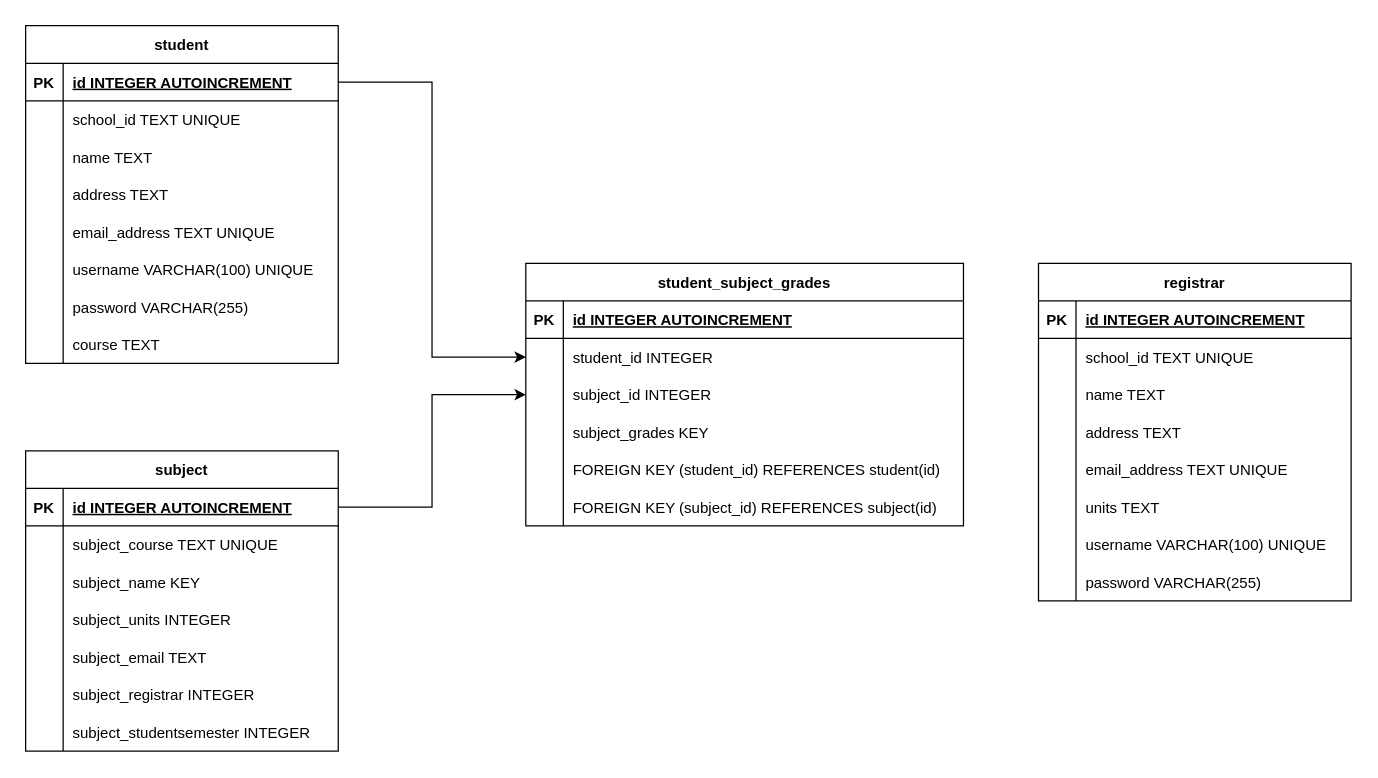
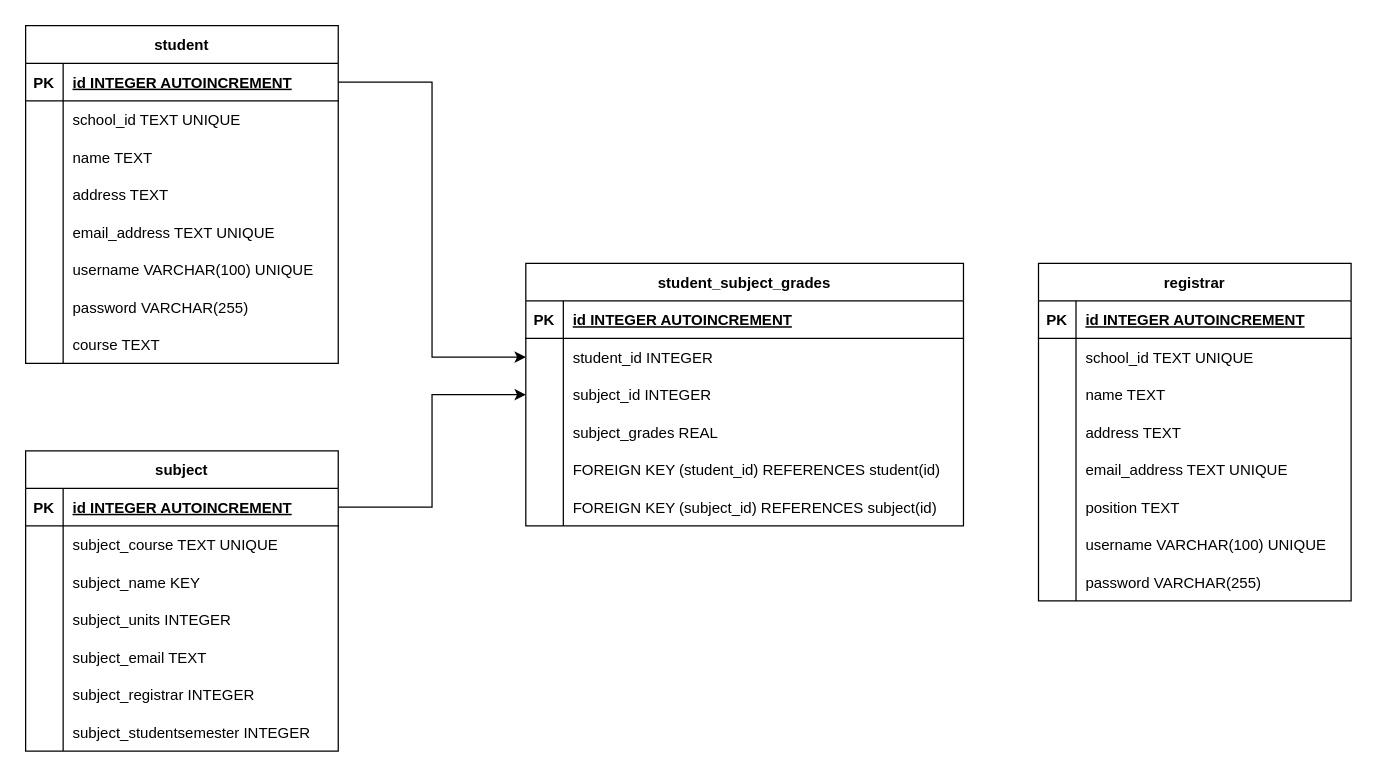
node "subject_grades KEY": label "subject_grades KEY" -> "subject_grades REAL"
node "units TEXT": label "units TEXT" -> "position TEXT"
